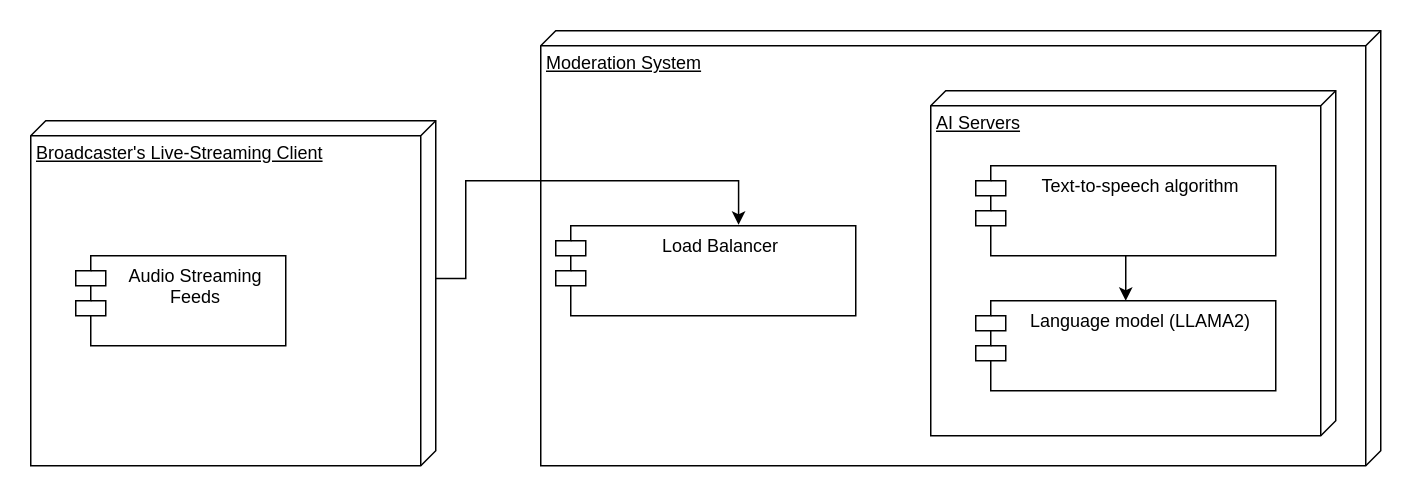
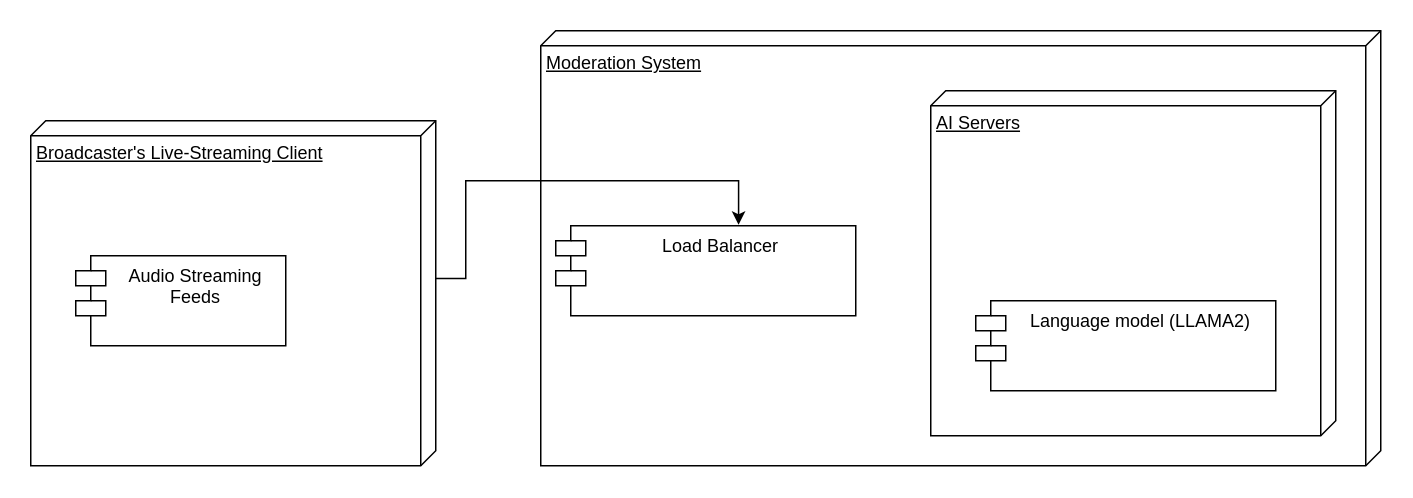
node "Text-to-speech algorithm": removed
edge "Text-to-speech algorithm" -> "Language model (LLAMA2)": removed
